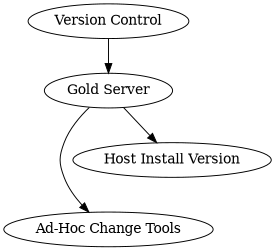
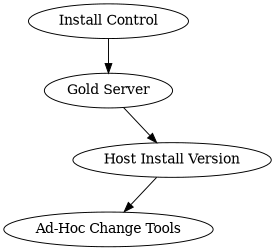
node "Version Control": label "Version Control" -> "Install Control"
edge "Gold Server" -> "Ad-Hoc Change Tools": now "Host Install Version" -> "Ad-Hoc Change Tools"
